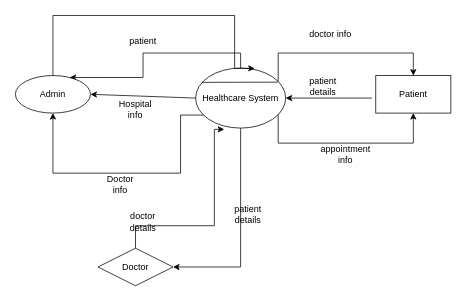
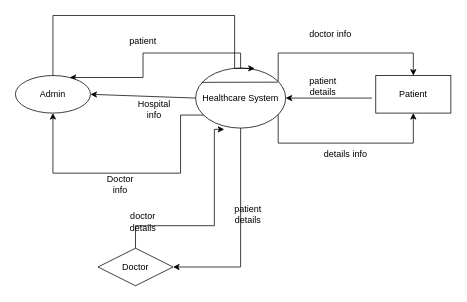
node "Hospital info": moved (135, 109) -> (154, 109)
node "appointment info": label "appointment info" -> "details info"
